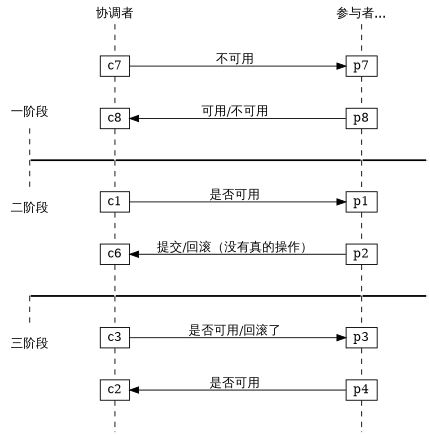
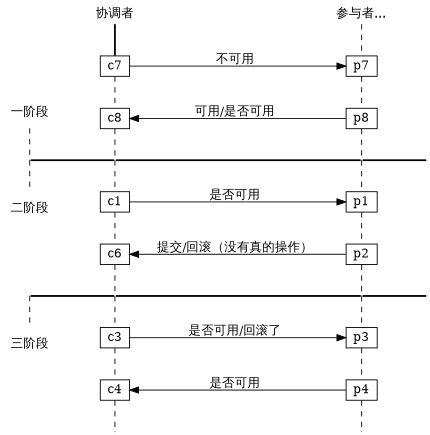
edge "协调者" -- "c7": style dashed -> bold
edge "p8" -> "c8": label "可用/不可用" -> "可用/是否可用"
node "c2": label "c2" -> "c4"
